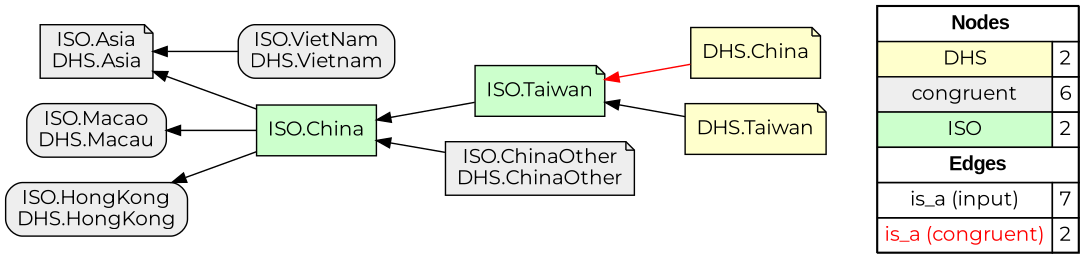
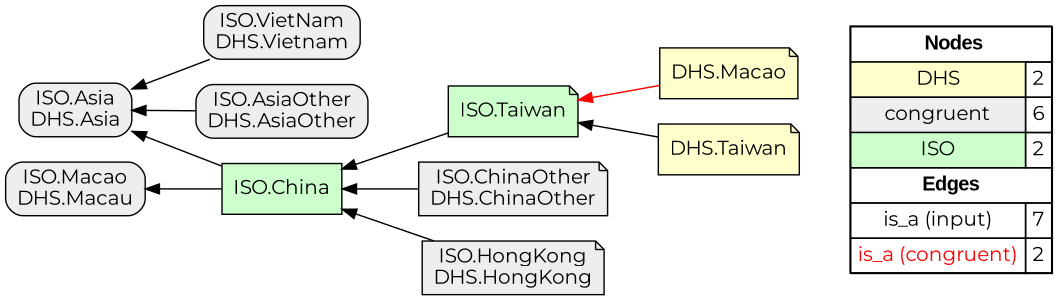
node "ISO.Asia DHS.Asia": shape note -> box
node "DHS.China": label "DHS.China" -> "DHS.Macao"
node "ISO.AsiaOther DHS.AsiaOther": added
edge "ISO.China" -> "ISO.HongKong DHS.HongKong": reversed
node "ISO.HongKong DHS.HongKong": shape box -> note
